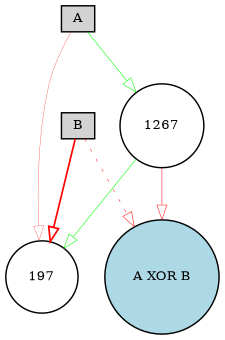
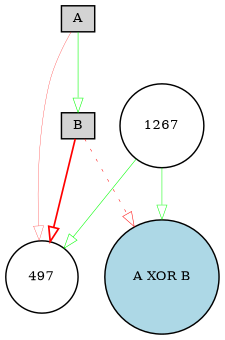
edge "A" -> "1267": now "A" -> "B"
edge "1267" -> "A XOR B": color red -> green
node "197": label "197" -> "497"
